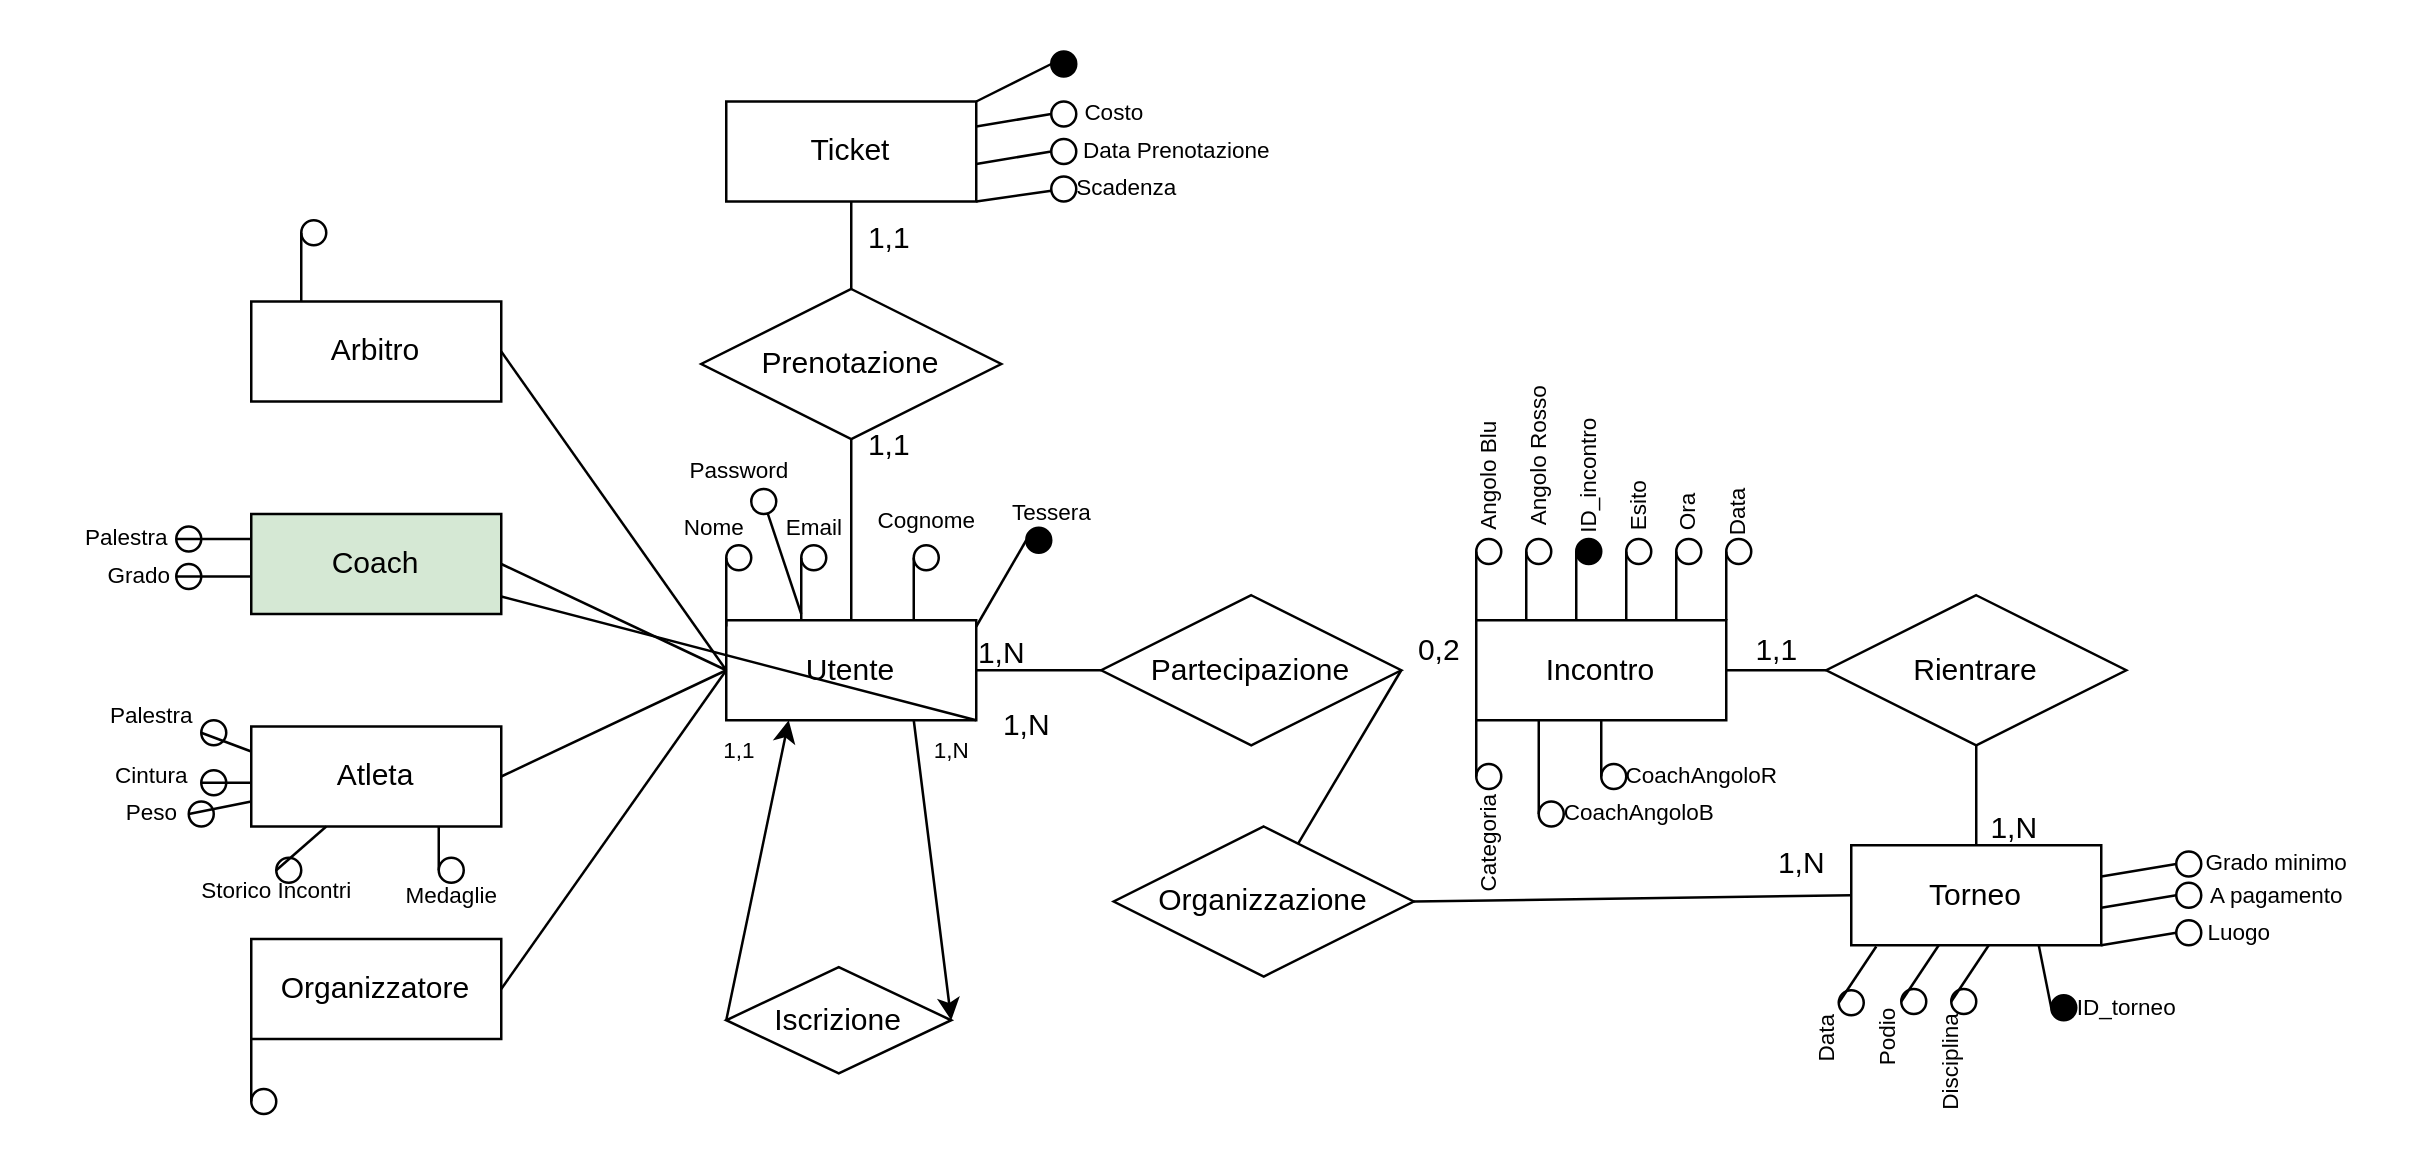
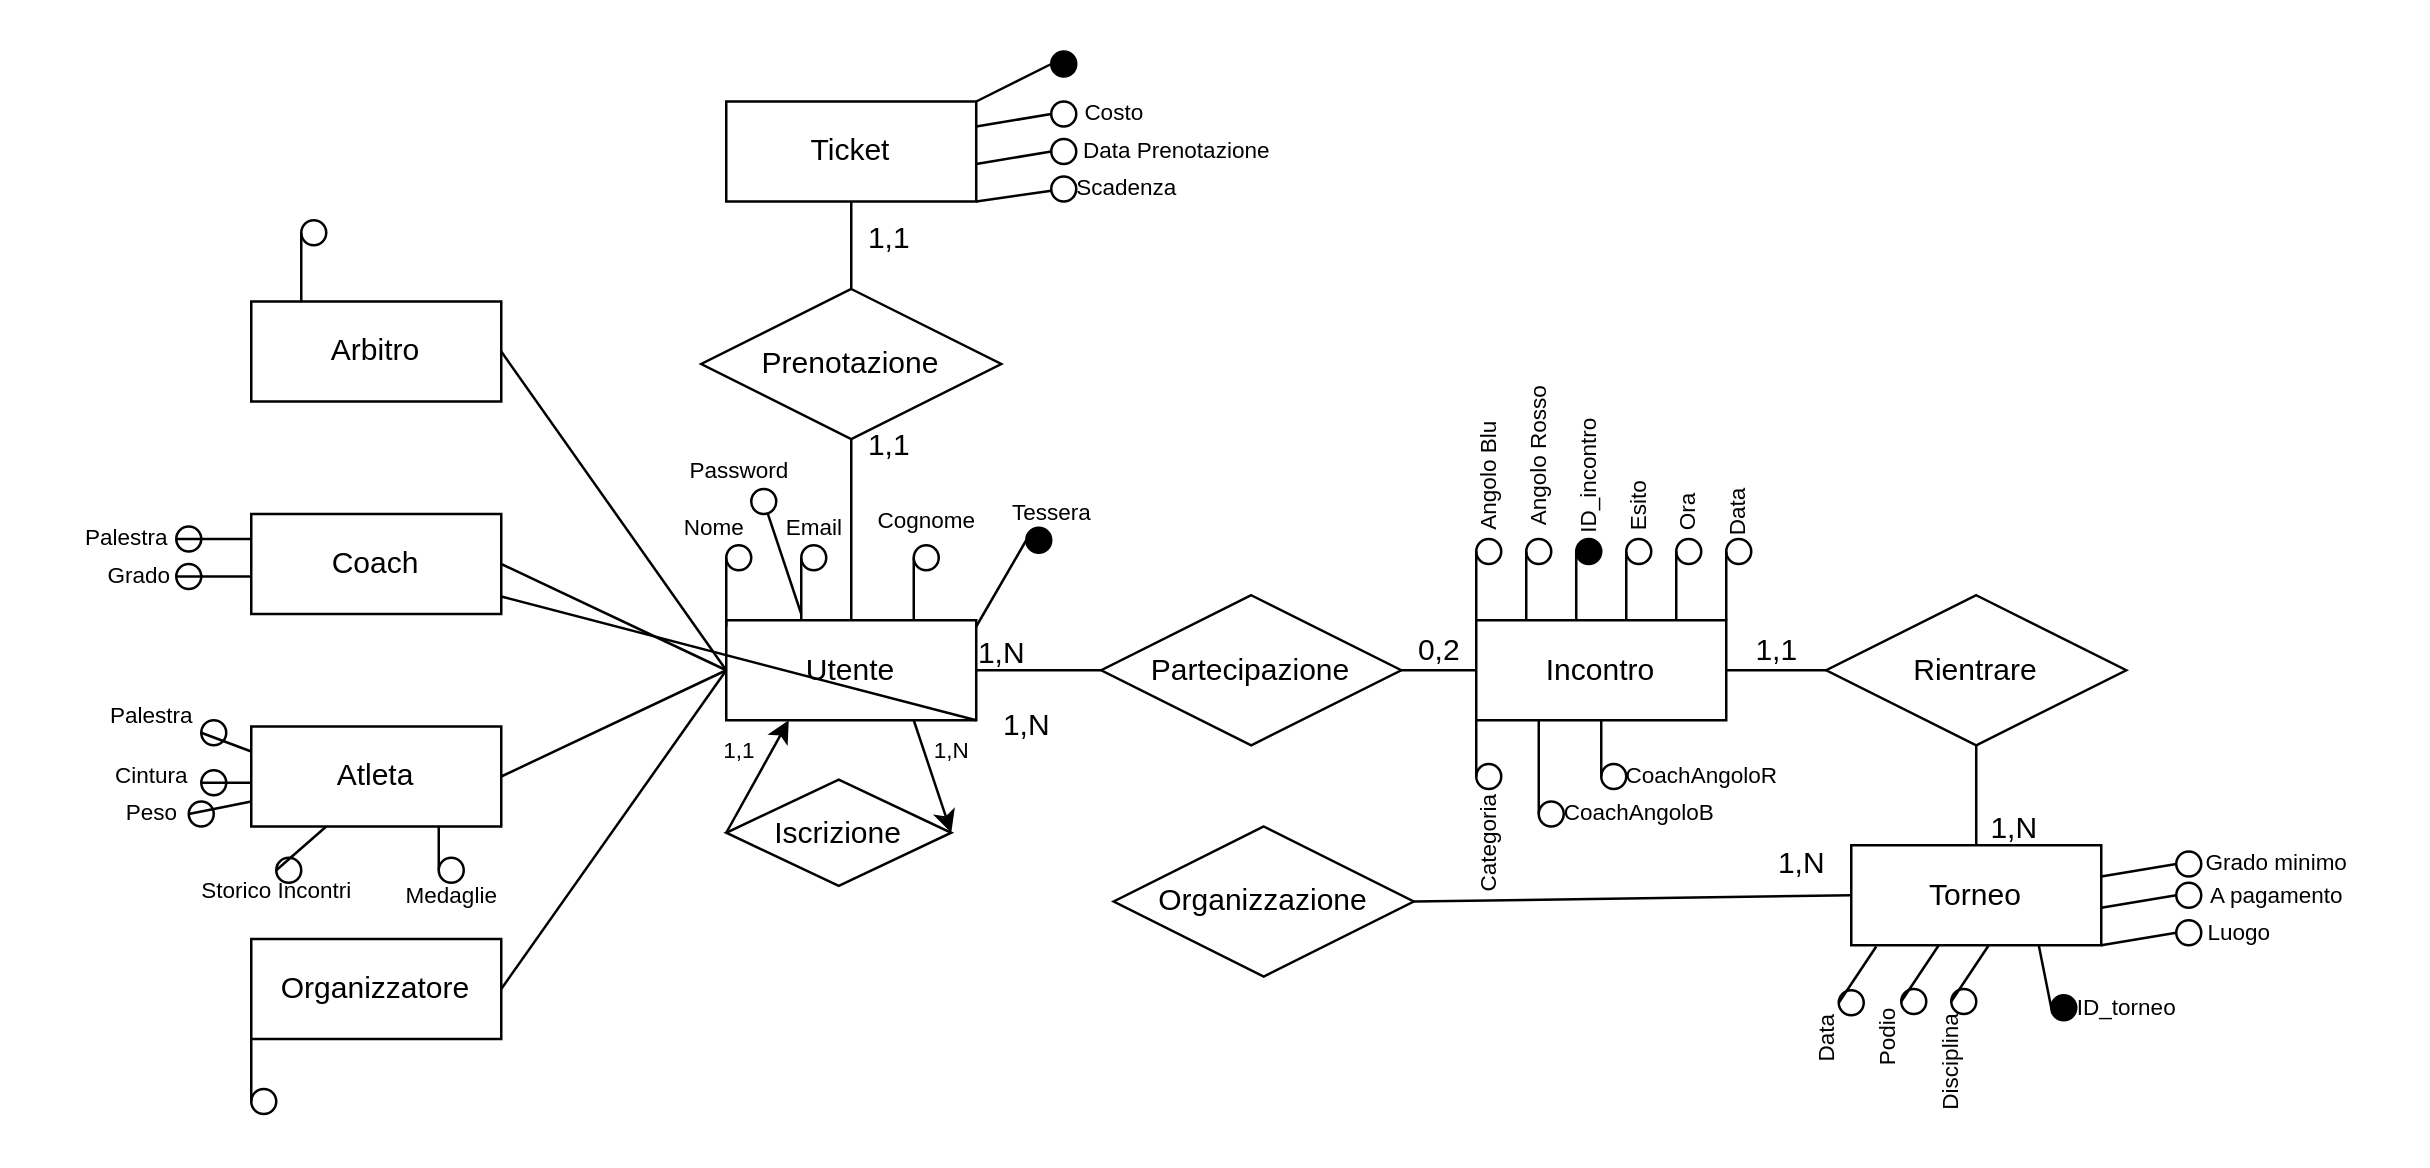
node "Coach": fillcolor #d5e8d4 -> #ffffff
edge "Partecipazione" -- "Organizzazione": now "Partecipazione" -- "Incontro"
node "Iscrizione": moved (839, 1020) -> (839, 833)
